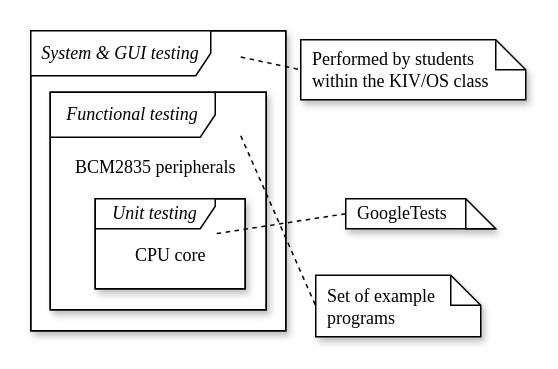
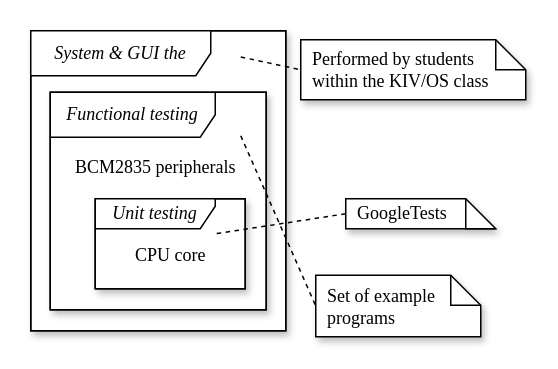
node "System & GUI testing": label "System & GUI testing" -> "System & GUI the"
